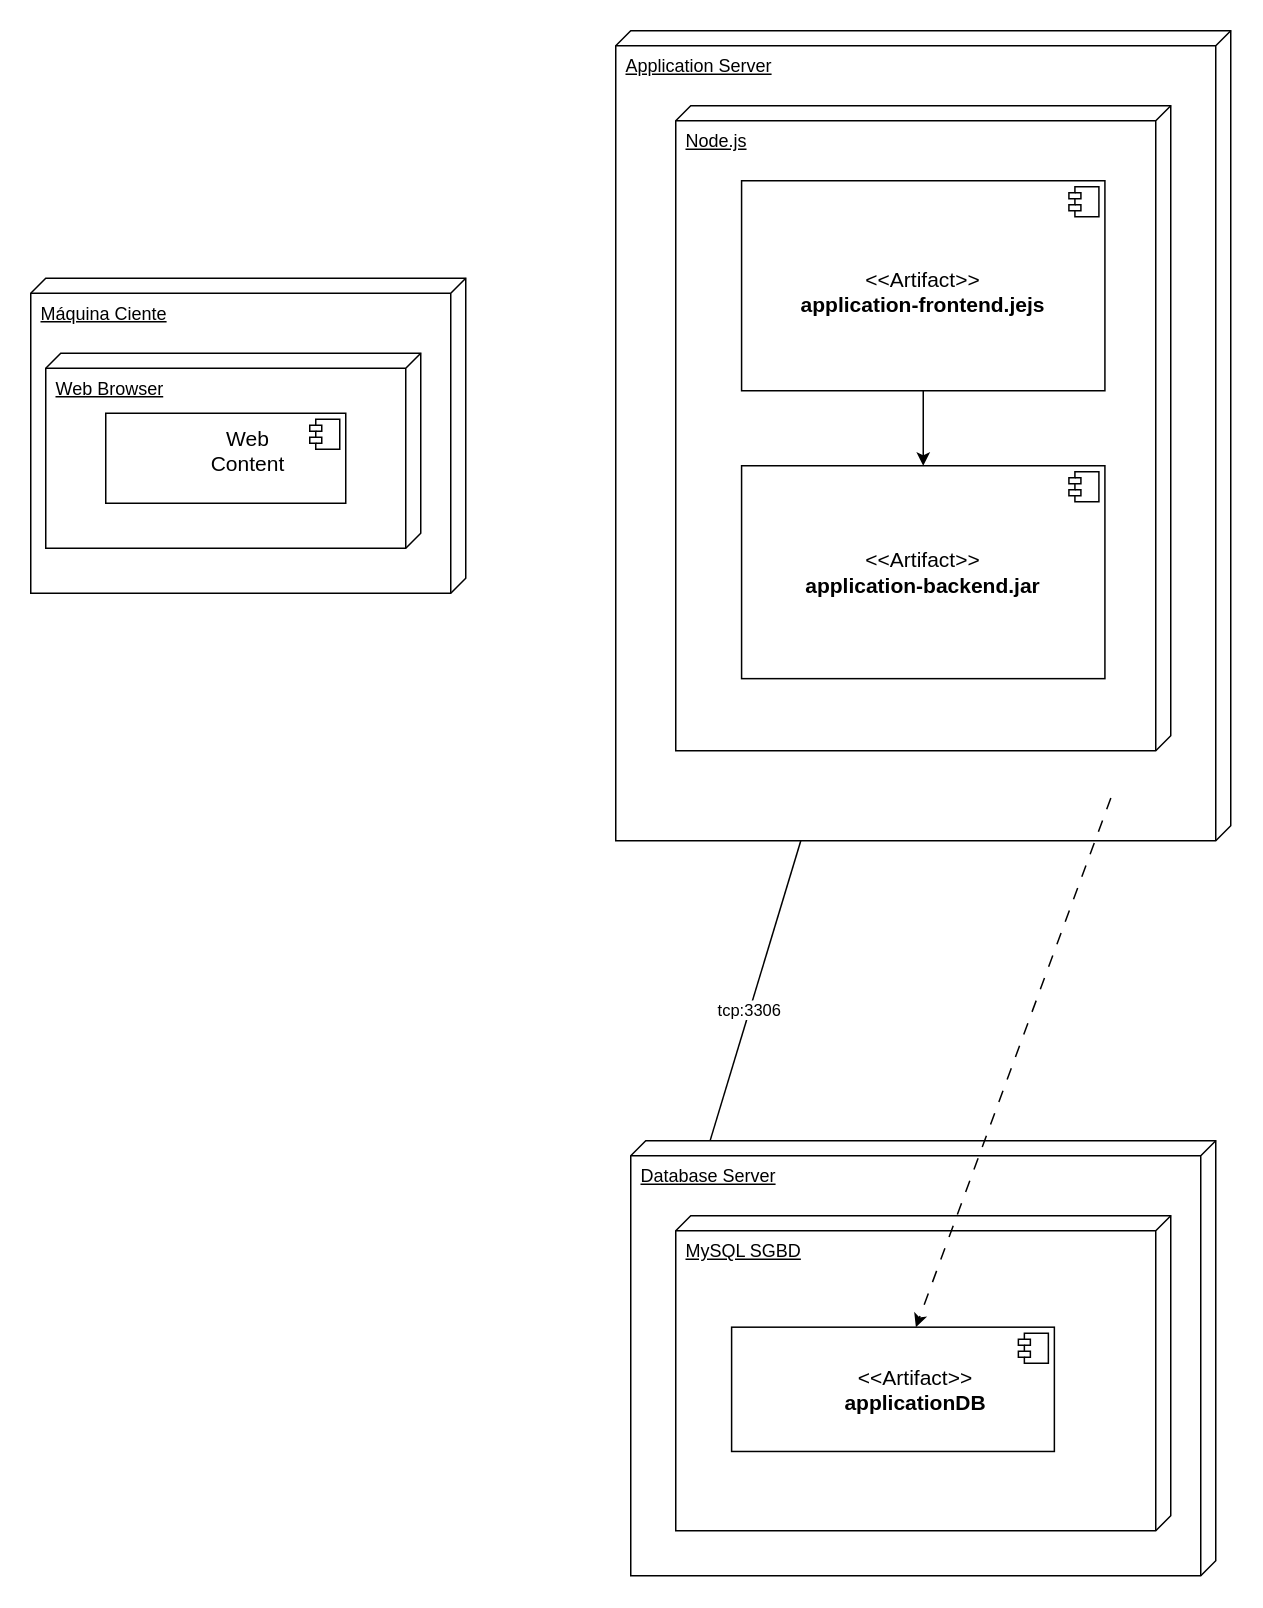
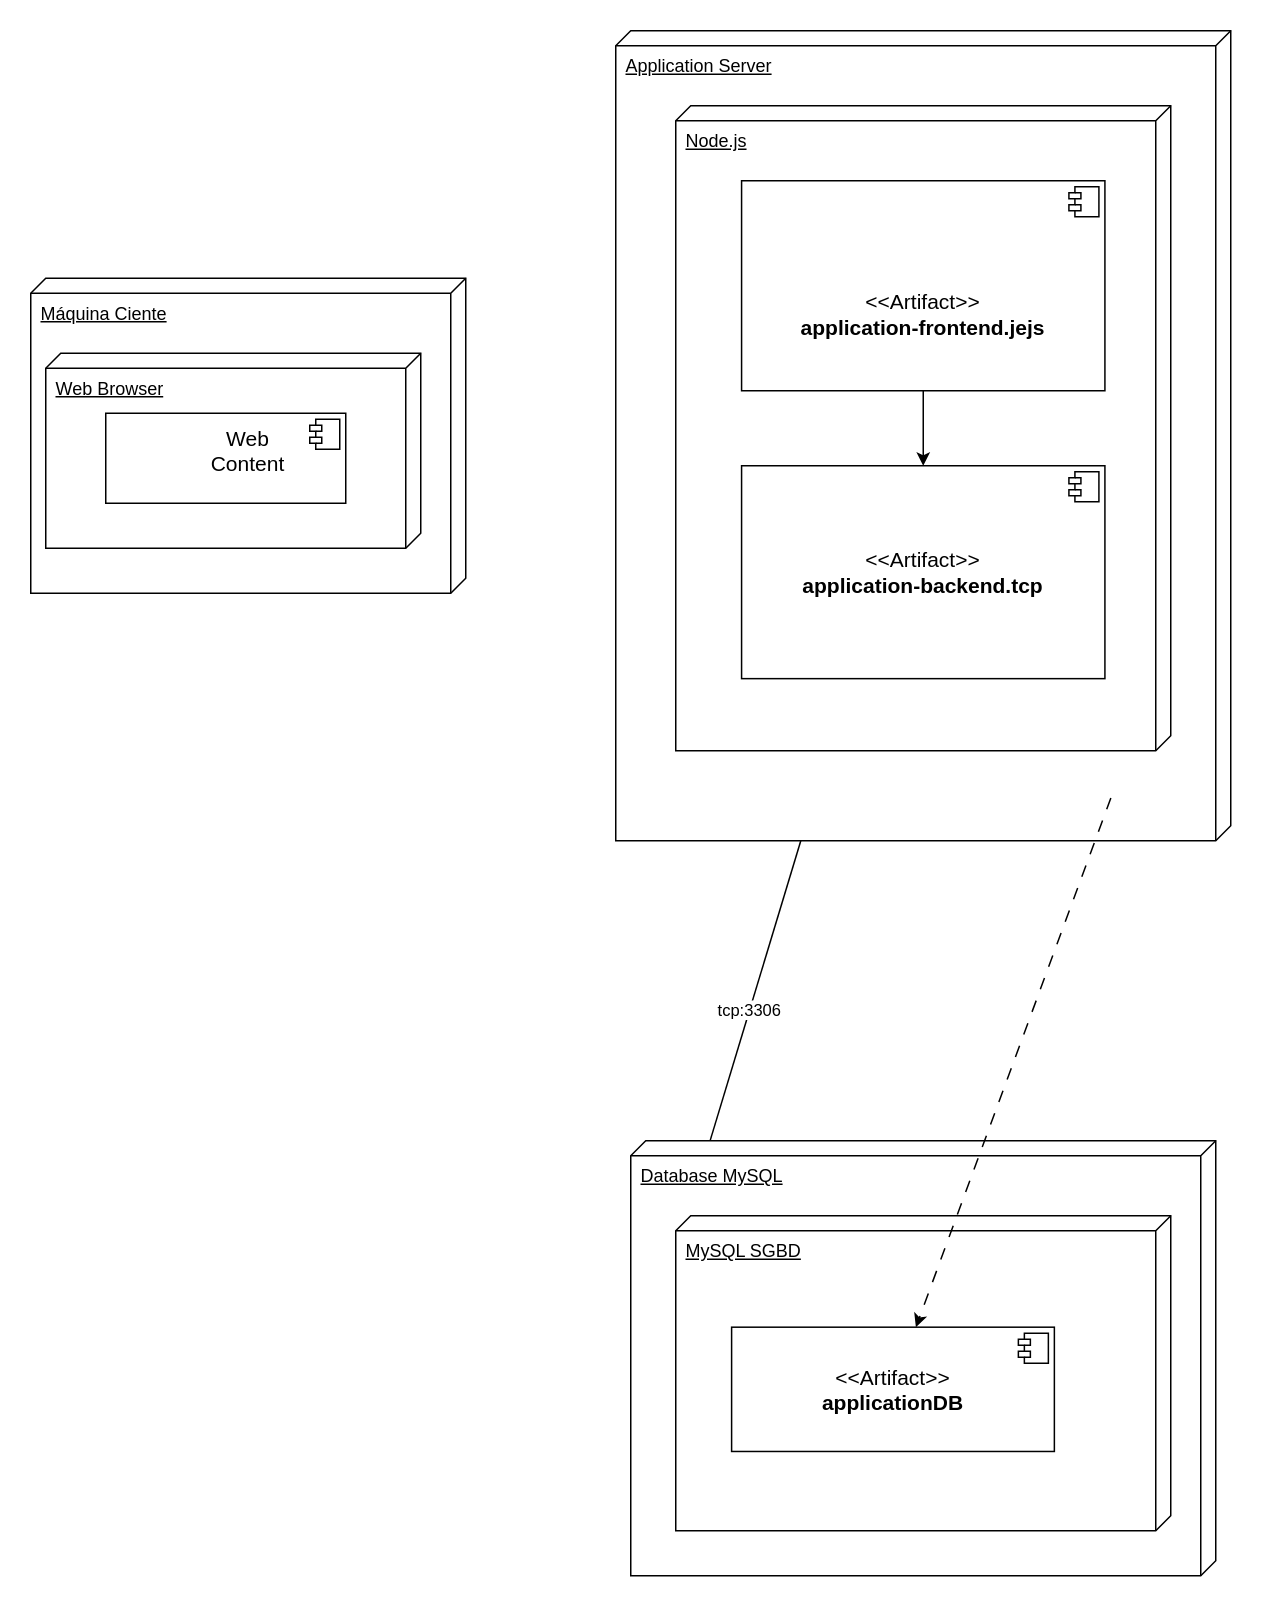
node "<<Artifact>> application-frontend.jejs": moved (923, 292) -> (923, 315)
node "<<Artifact>> application-backend.jar": label "<<Artifact>> application-backend.jar" -> "<<Artifact>> application-backend.tcp"
node "Database Server": label "Database Server" -> "Database MySQL"
node "<<Artifact>> applicationDB": moved (915, 1389) -> (893, 1389)
